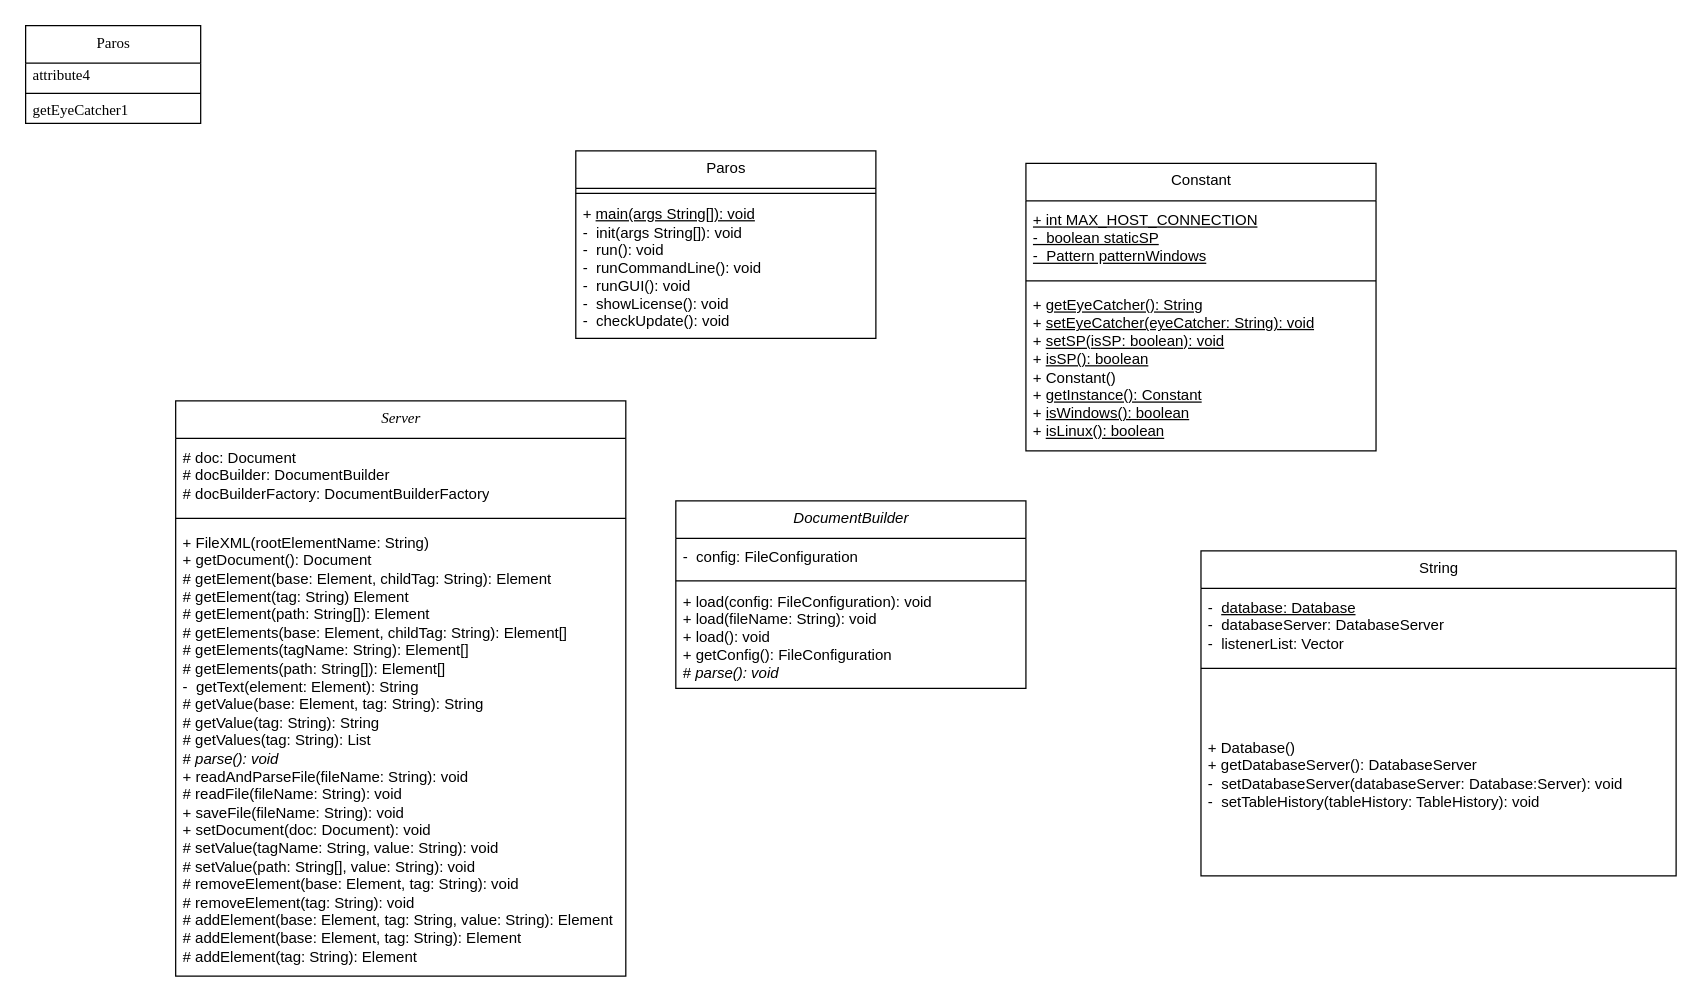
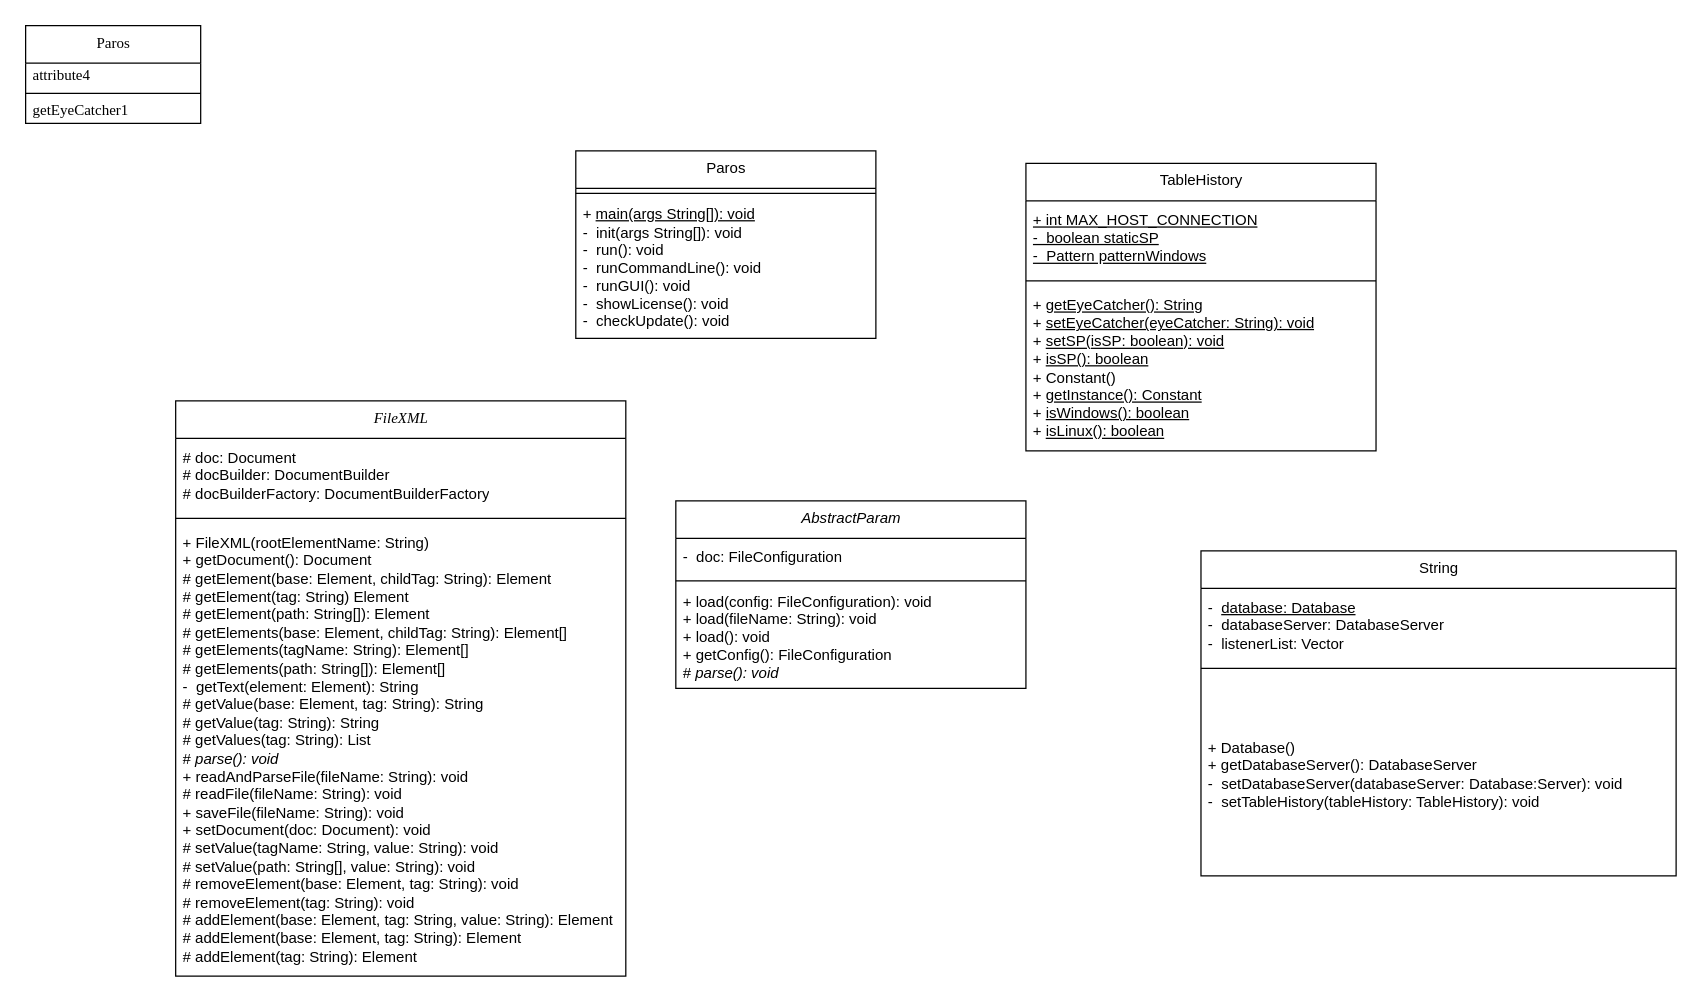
node "Constant": label "Constant" -> "TableHistory"
node "Server": label "Server" -> "FileXML"
node "DocumentBuilder": label "DocumentBuilder" -> "AbstractParam"
node "- config: FileConfiguration": label "- config: FileConfiguration" -> "- doc: FileConfiguration"
